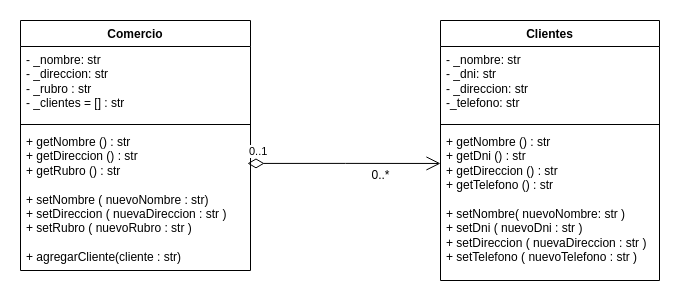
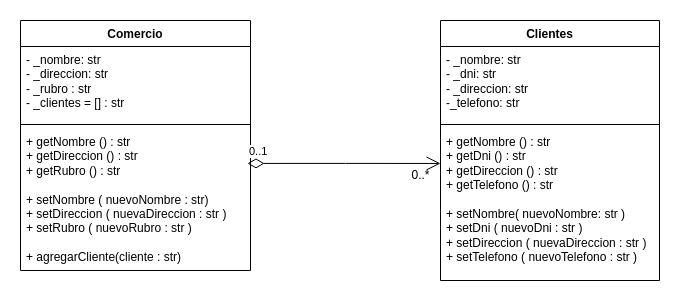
node "0..*": moved (381, 176) -> (421, 176)
